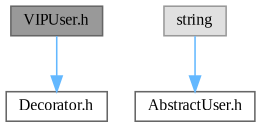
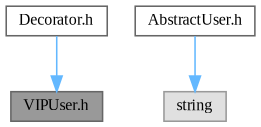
edge "VIPUser.h" -> "Decorator.h": reversed
edge "string" -> "AbstractUser.h": reversed
